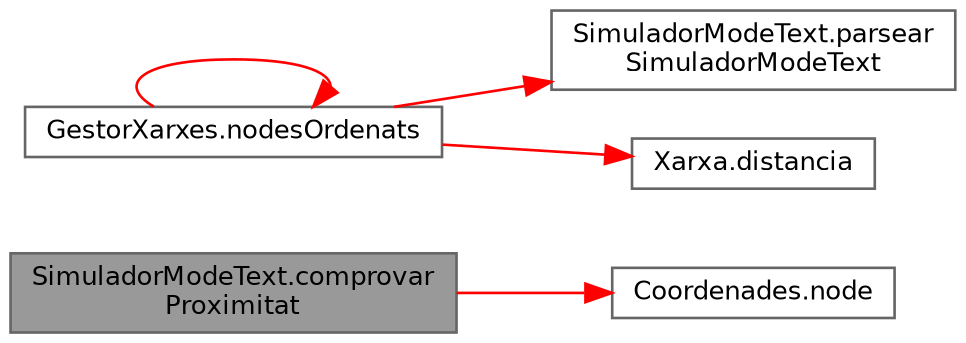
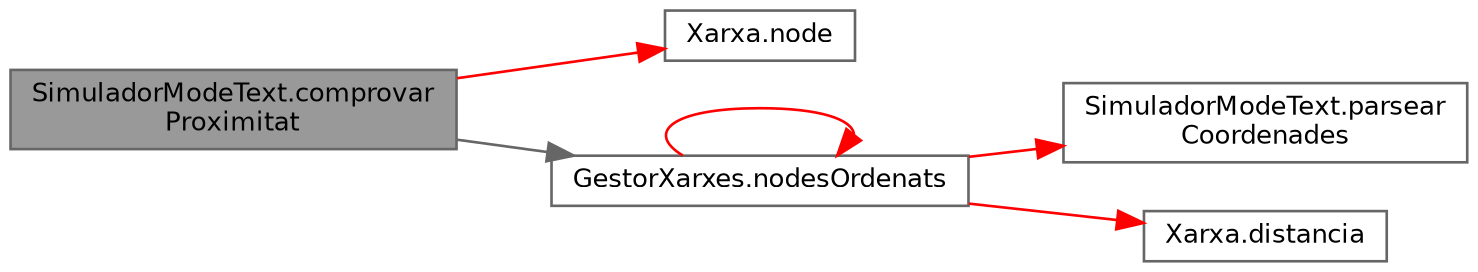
node "SimuladorModeText.parsear SimuladorModeText": label "SimuladorModeText.parsear SimuladorModeText" -> "SimuladorModeText.parsear Coordenades"
edge "SimuladorModeText.comprovar Proximitat" -> "GestorXarxes.nodesOrdenats": added
node "Coordenades.node": label "Coordenades.node" -> "Xarxa.node"
